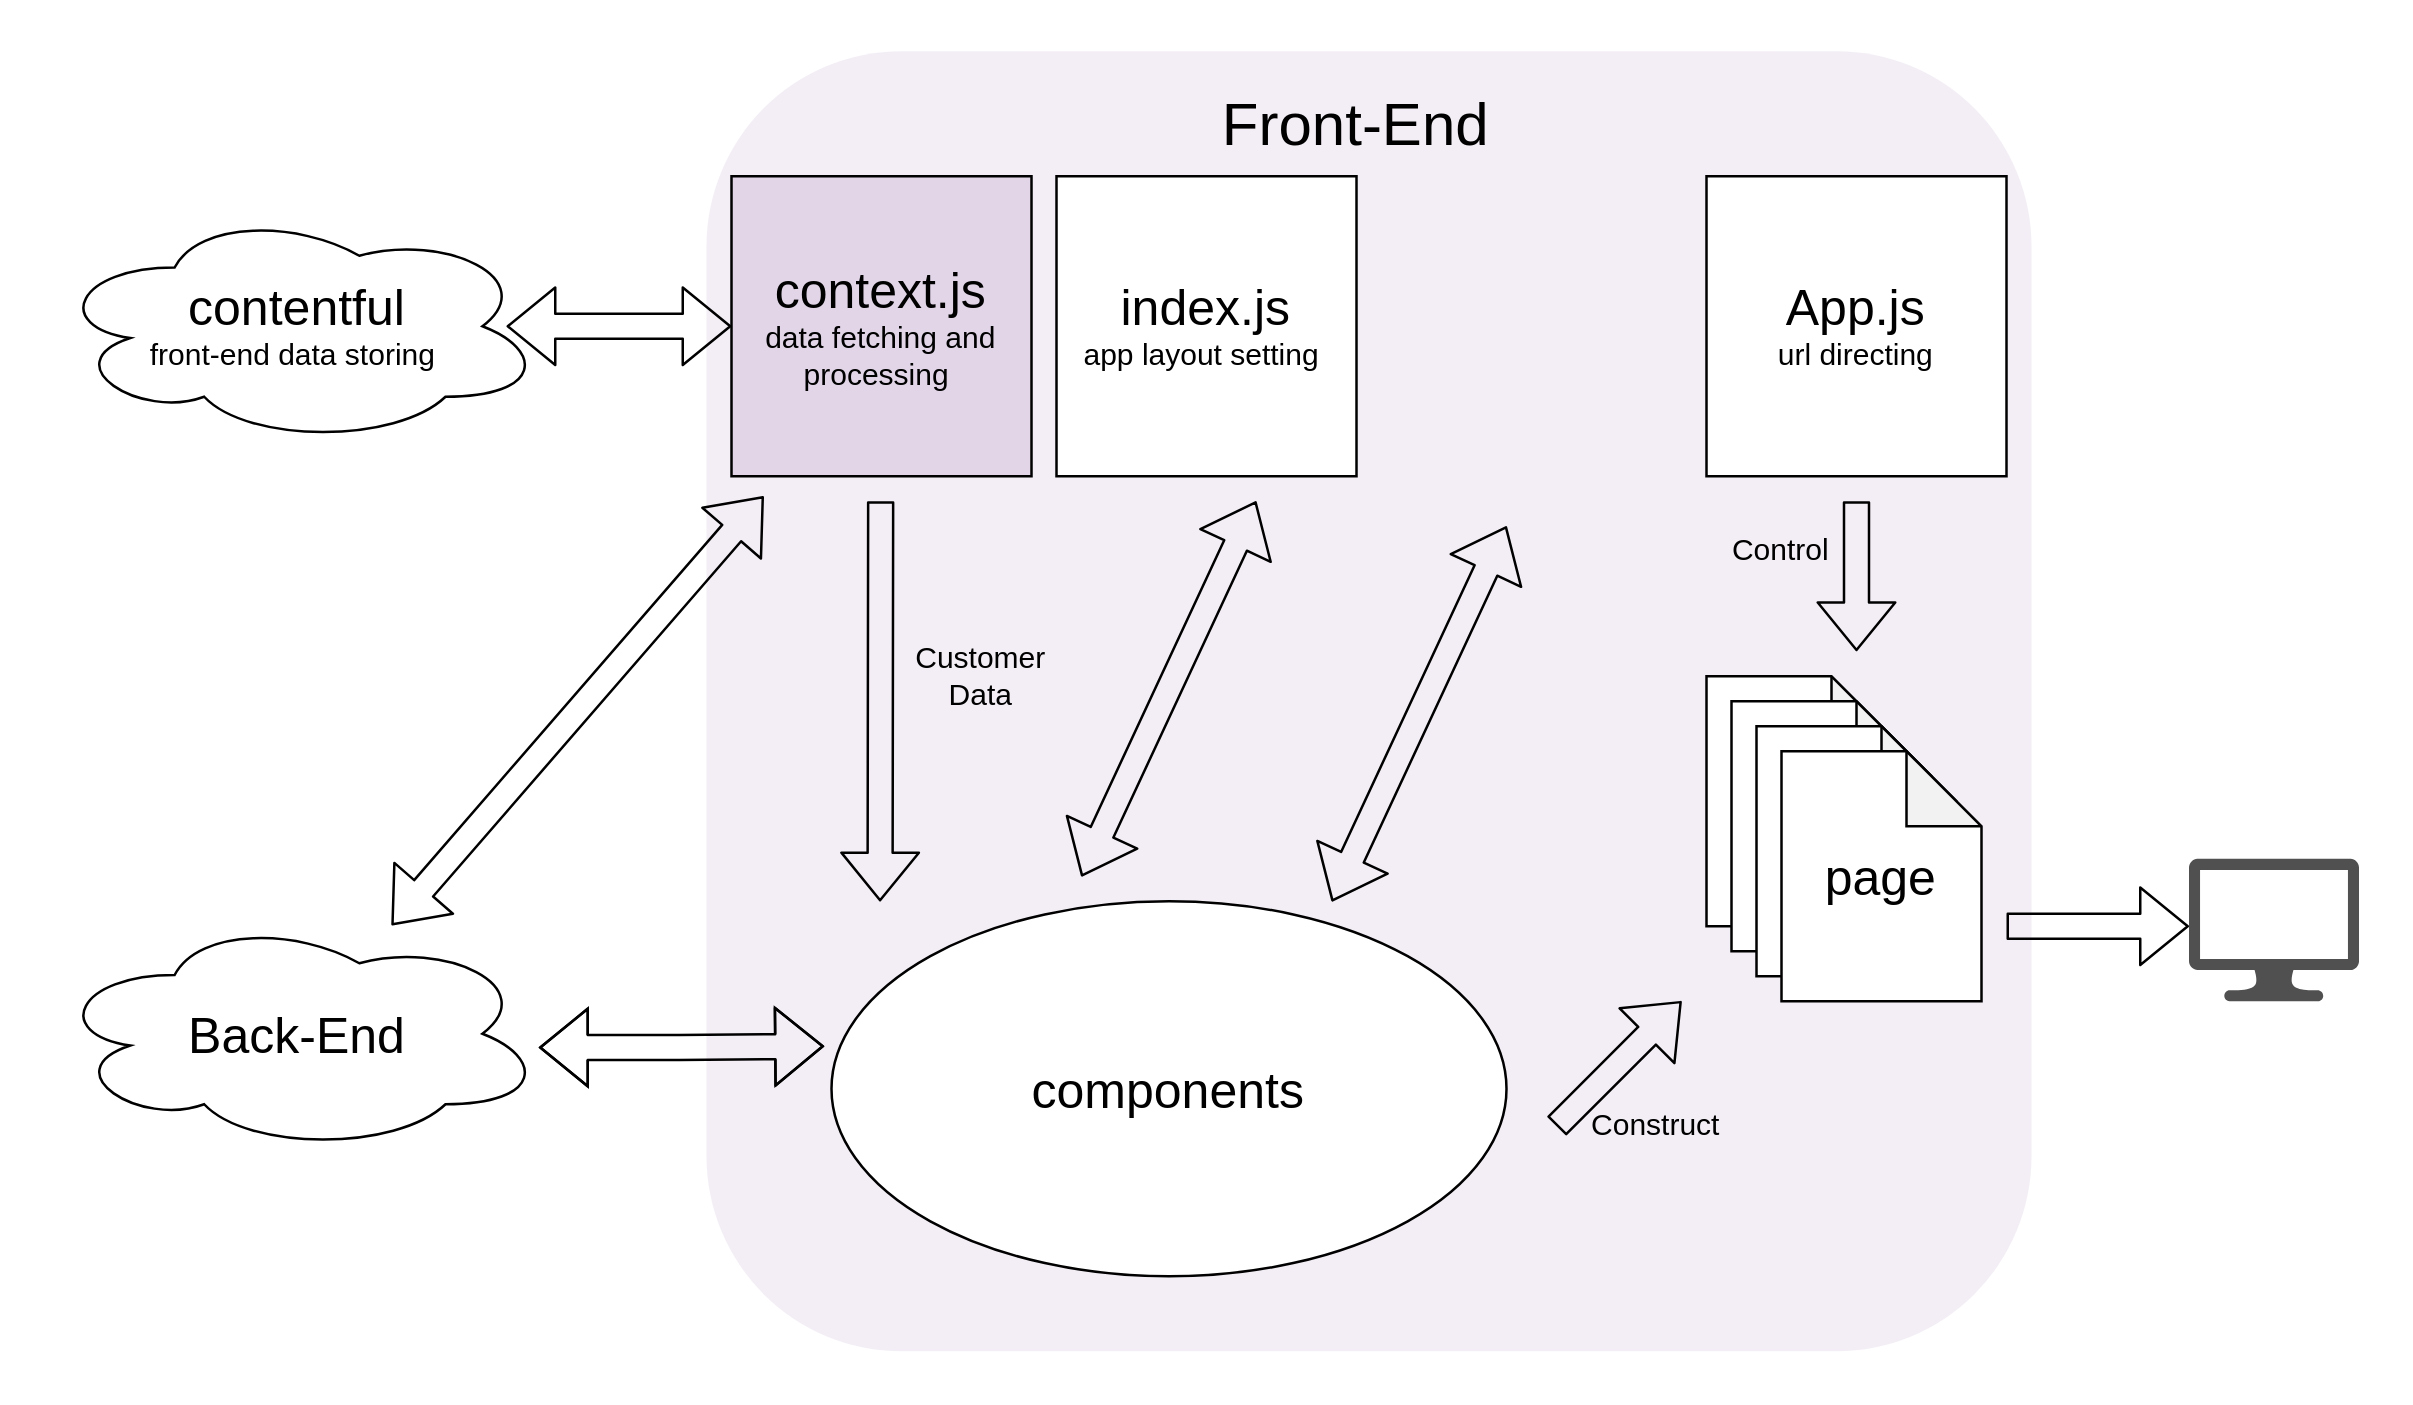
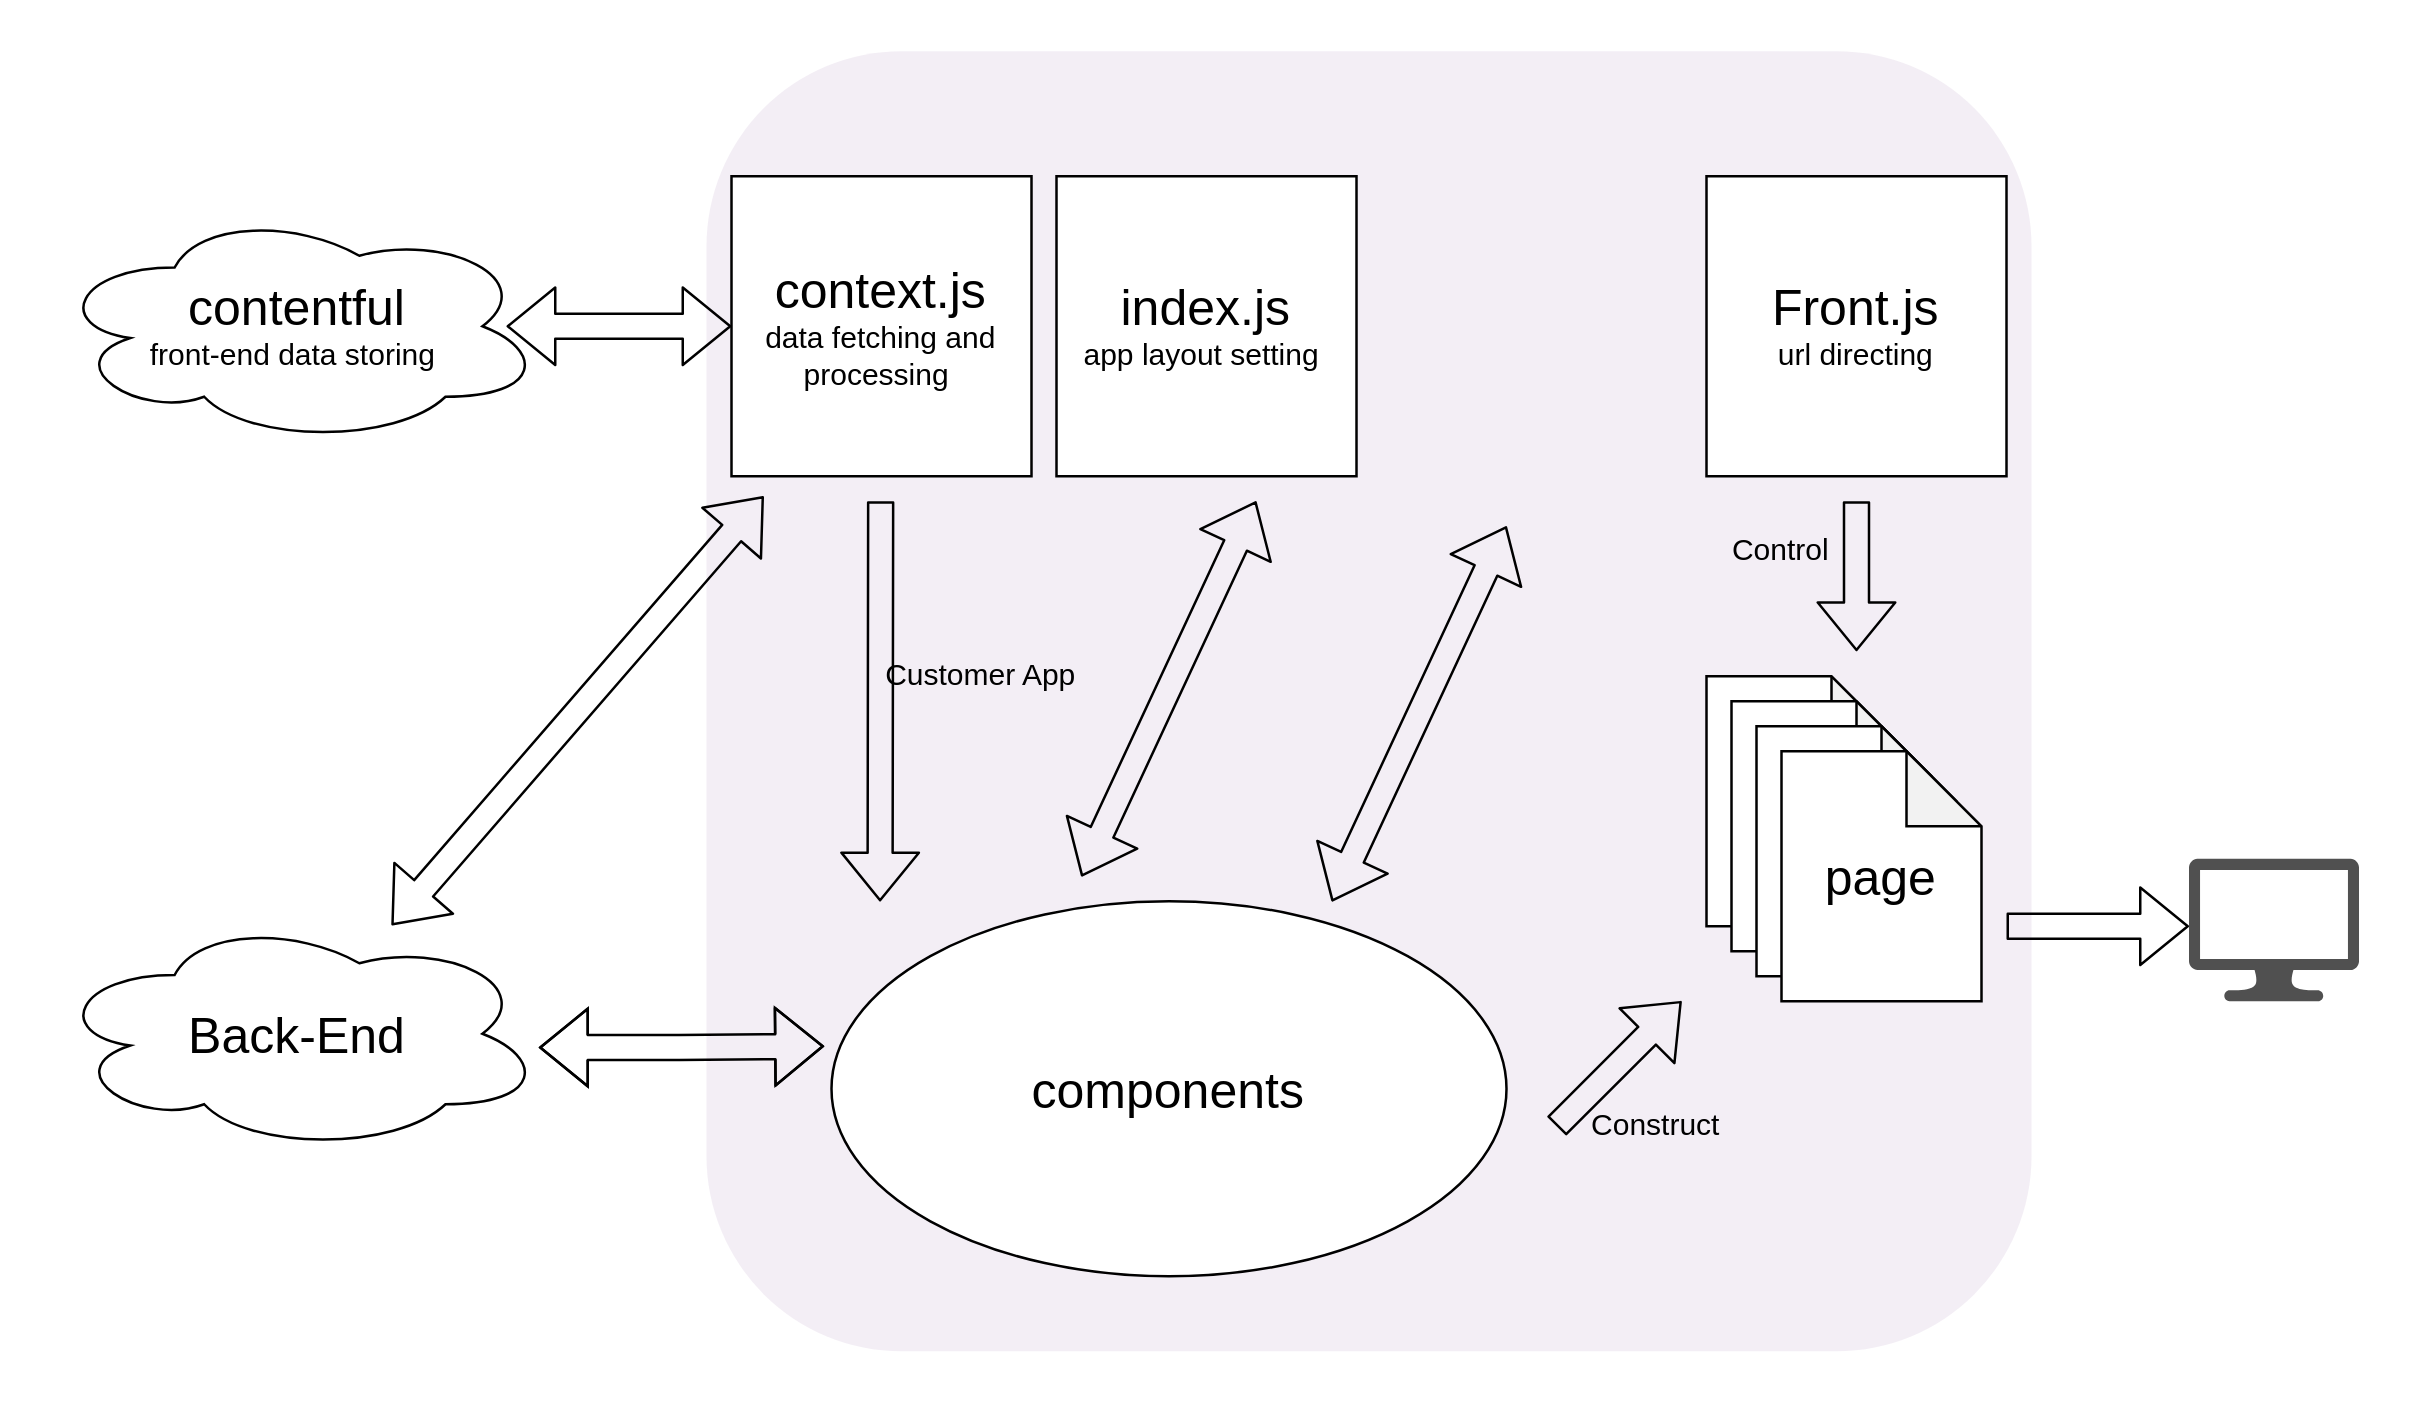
node "Front-End": removed
node "context.js data fetching and processing": fillcolor #e1d5e7 -> #ffffff
node "App.js url directing": label "App.js url directing" -> "Front.js url directing"
node "Customer Data": label "Customer Data" -> "Customer App"
